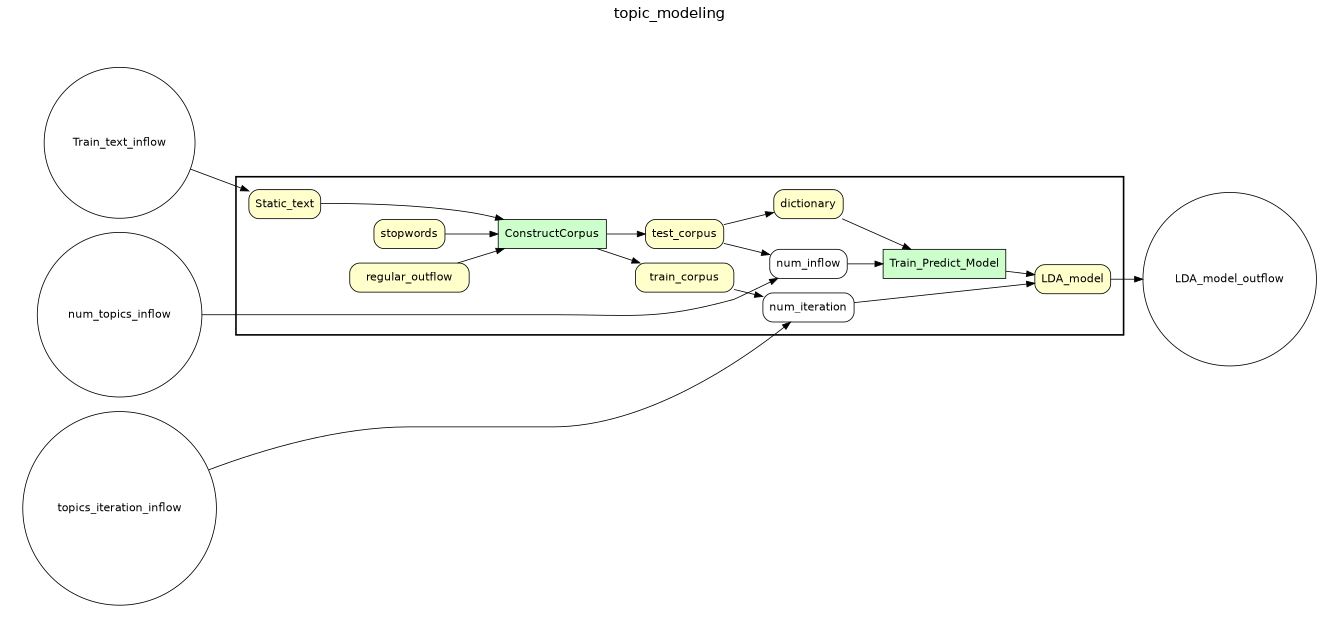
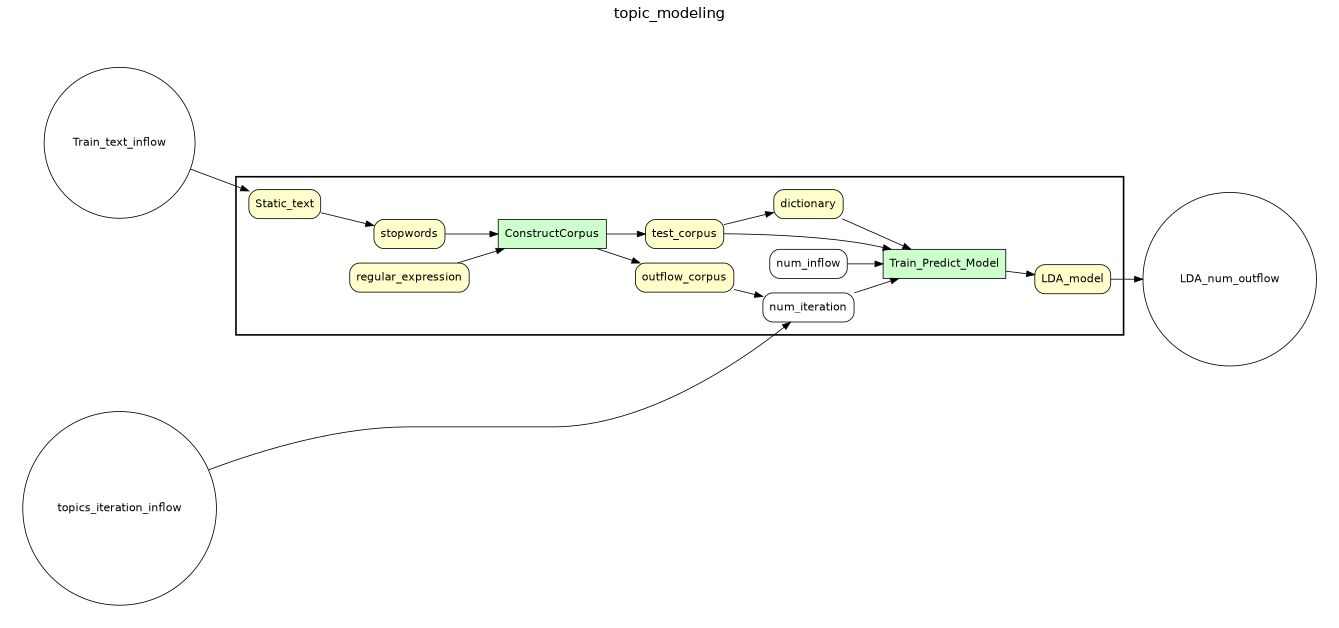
edge "Static_text" -> "ConstructCorpus": now "Static_text" -> "stopwords"
edge "test_corpus" -> "num_inflow": now "test_corpus" -> "Train_Predict_Model"
node "regular_outflow": label "regular_outflow" -> "regular_expression"
node "train_corpus": label "train_corpus" -> "outflow_corpus"
node "LDA_model_outflow": label "LDA_model_outflow" -> "LDA_num_outflow"
edge "num_iteration" -> "LDA_model": now "num_iteration" -> "Train_Predict_Model"
node "num_topics_inflow": removed
